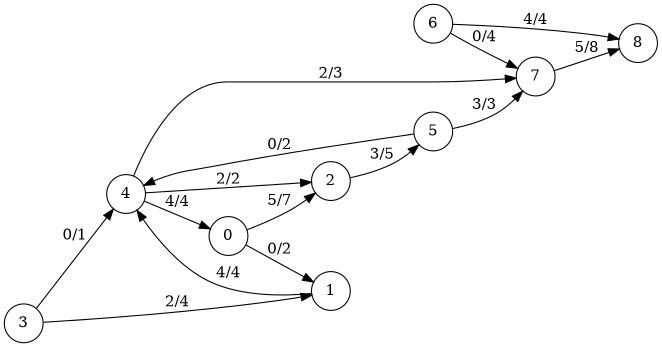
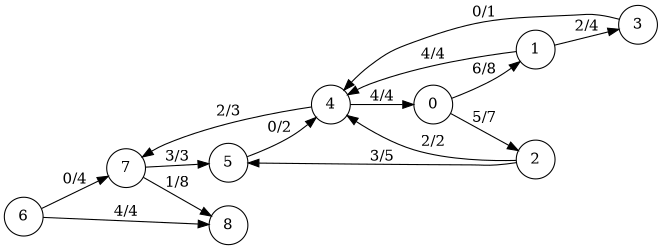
edge "7" -> "8": label "5/8" -> "1/8"
edge "5" -> "7": reversed
edge "4" -> "2": reversed
edge "0" -> "1": label "0/2" -> "6/8"
edge "3" -> "1": reversed
